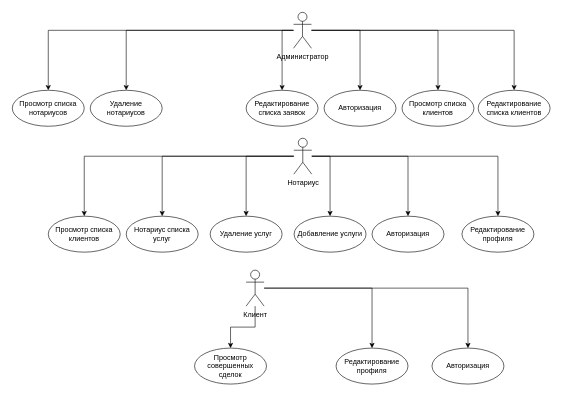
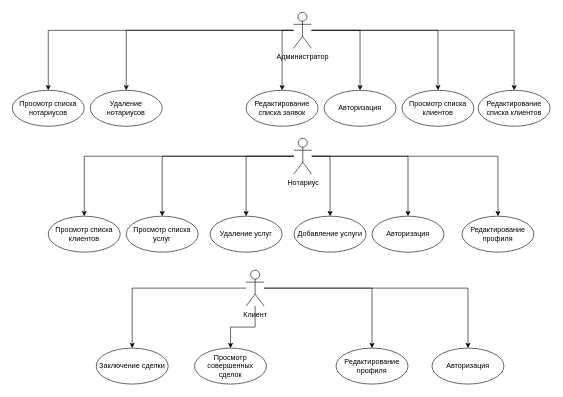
node "Нотариус списка услуг": label "Нотариус списка услуг" -> "Просмотр списка услуг"
edge "Клиент" -> "Заключение сделки": added
node "Заключение сделки": added
